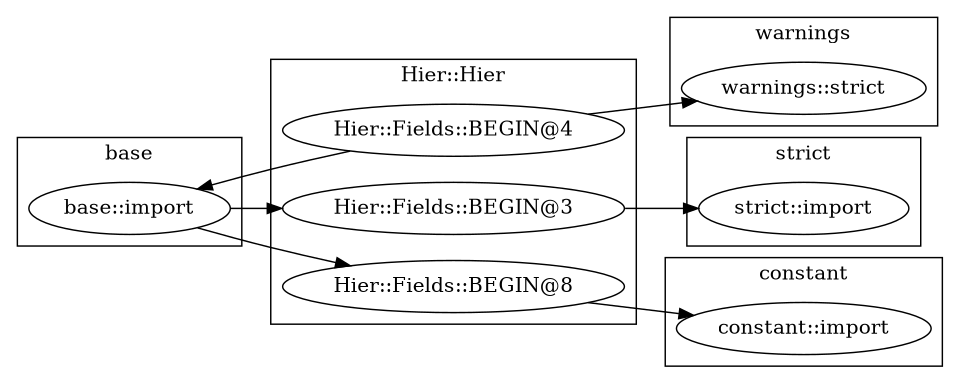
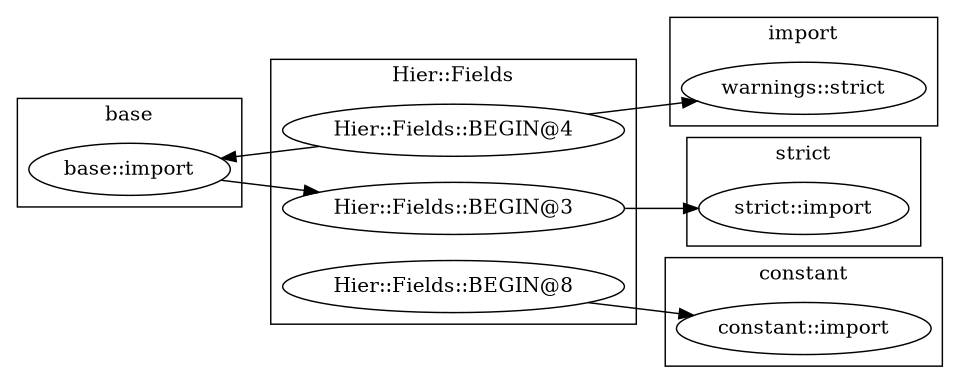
cluster "warnings": label "warnings" -> "import"
cluster "Hier::Hier": label "Hier::Hier" -> "Hier::Fields"
edge "base::import" -> "Hier::Fields::BEGIN@8": removed
